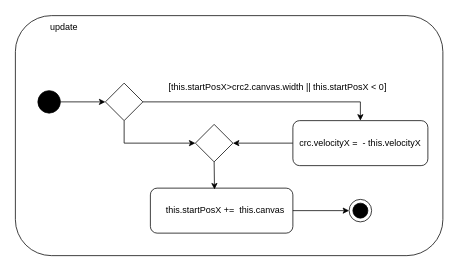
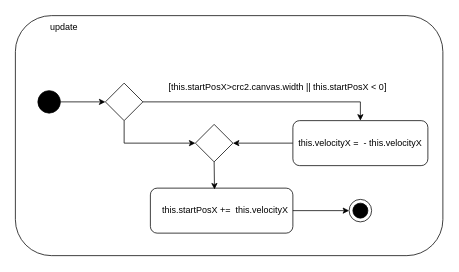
node "crc.velocityX = - this.velocityX": label "crc.velocityX = - this.velocityX" -> "this.velocityX = - this.velocityX"
node "this.startPosX += this.canvas": label "this.startPosX += this.canvas" -> "this.startPosX += this.velocityX"
